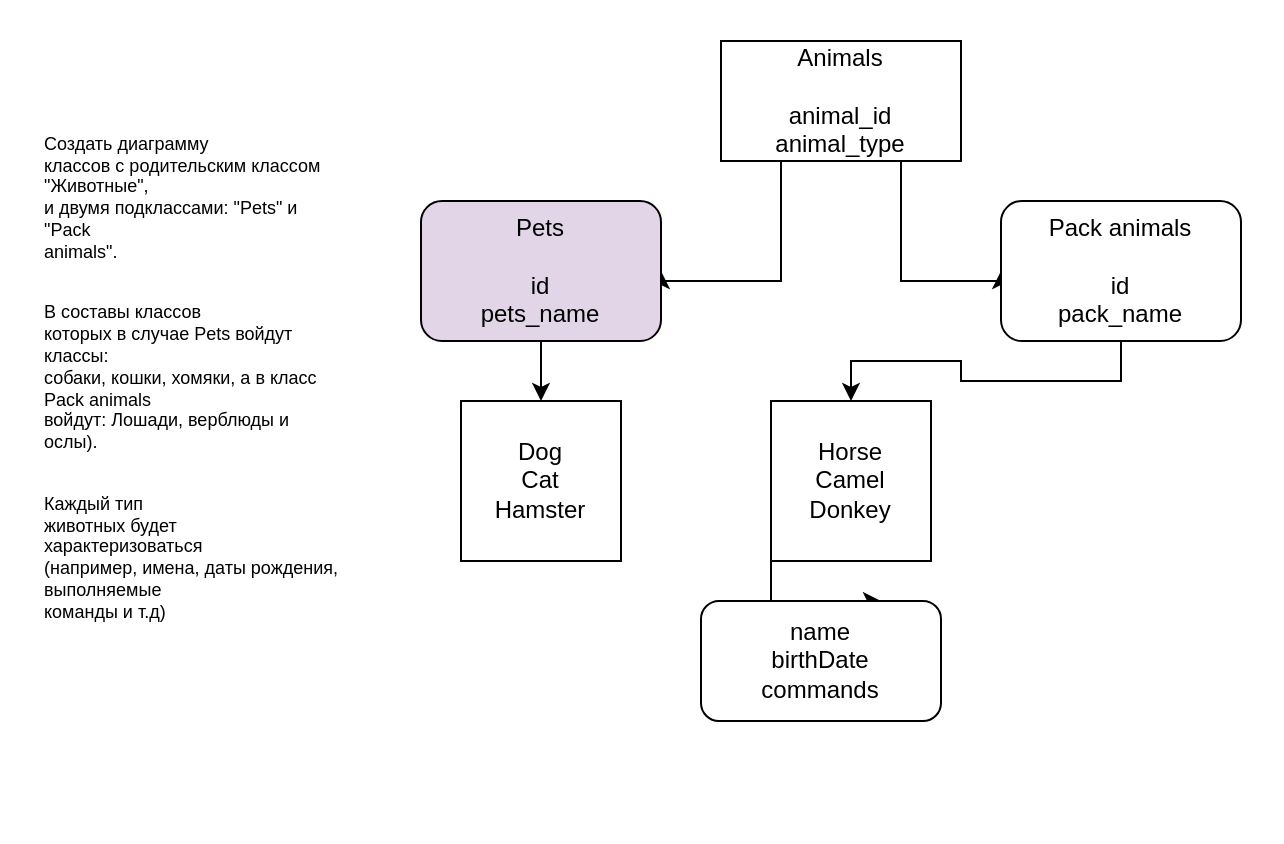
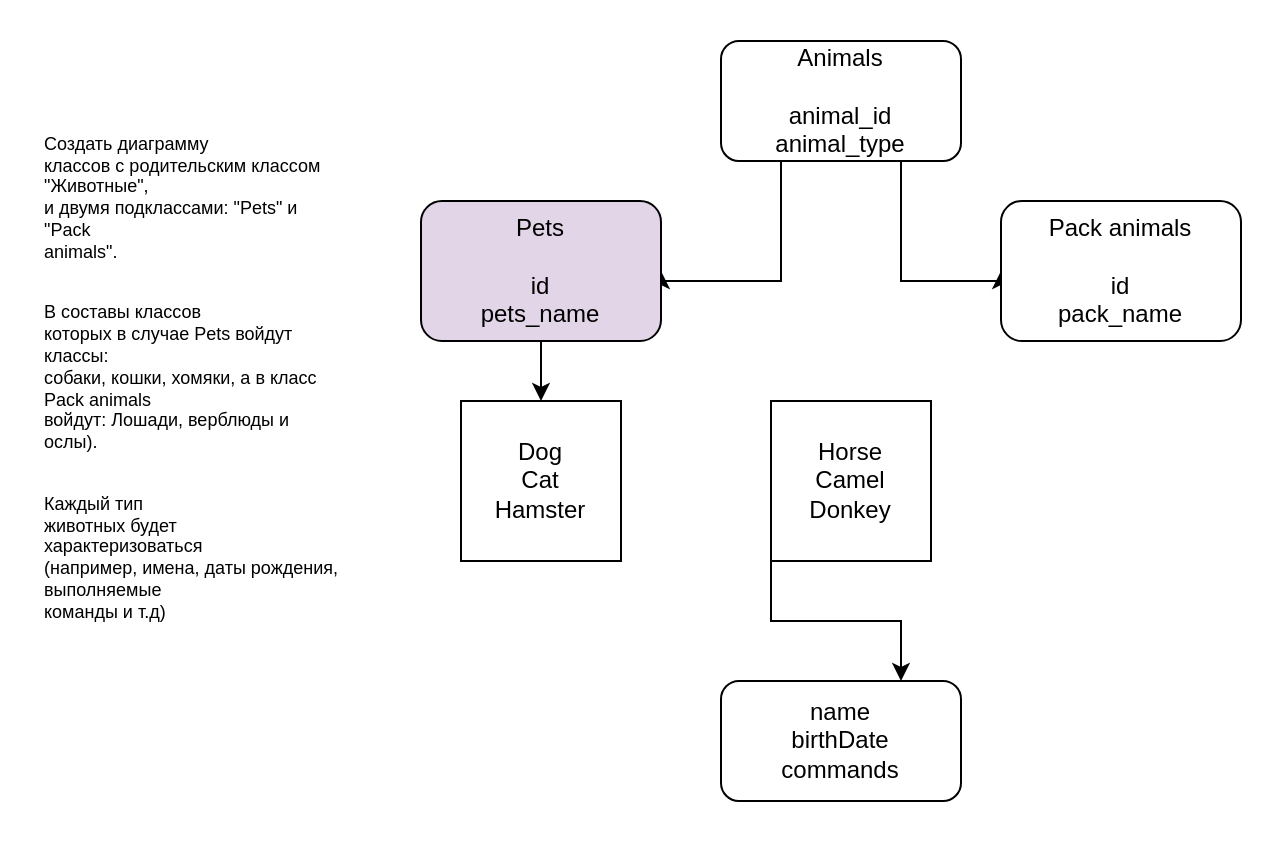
node "Animals animal_id animal_type": shape rectangle -> rounded rectangle
edge "Pack animals id pack_name" -> "Horse Camel Donkey": removed
node "name birthDate commands": moved (821, 661) -> (841, 741)
